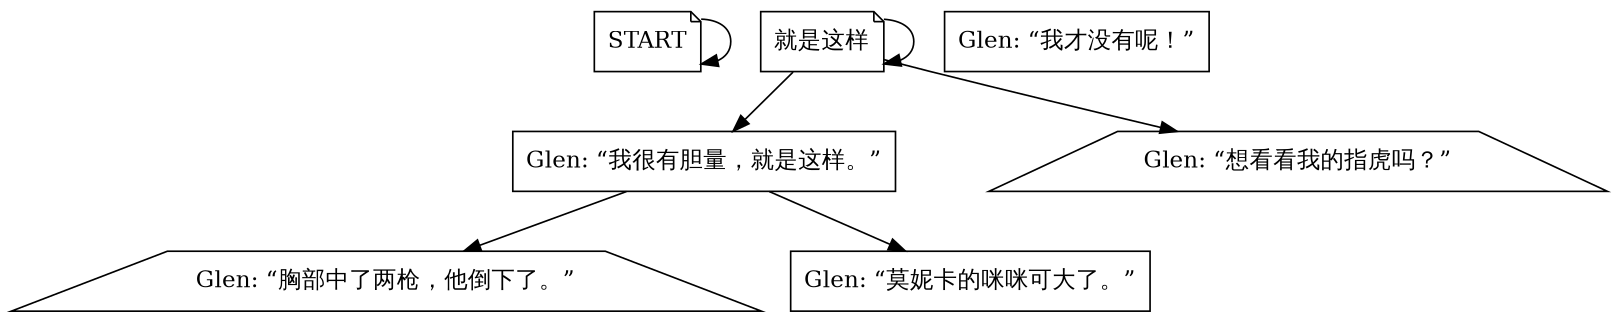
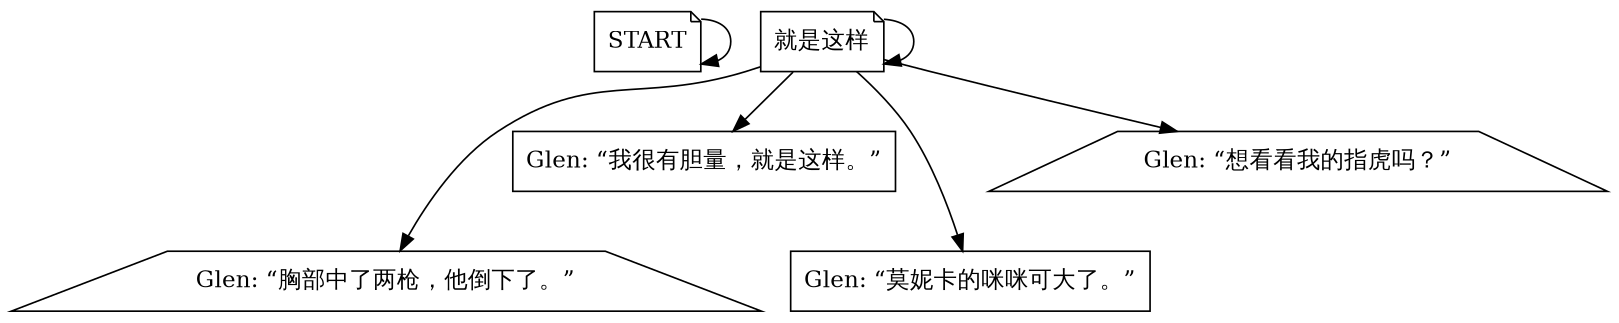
node "Glen: “我才没有呢！”": removed
edge "Glen: “我很有胆量，就是这样。”" -> "Glen: “胸部中了两枪，他倒下了。”": now "就是这样" -> "Glen: “胸部中了两枪，他倒下了。”"
edge "Glen: “我很有胆量，就是这样。”" -> "Glen: “莫妮卡的咪咪可大了。”": now "就是这样" -> "Glen: “莫妮卡的咪咪可大了。”"
